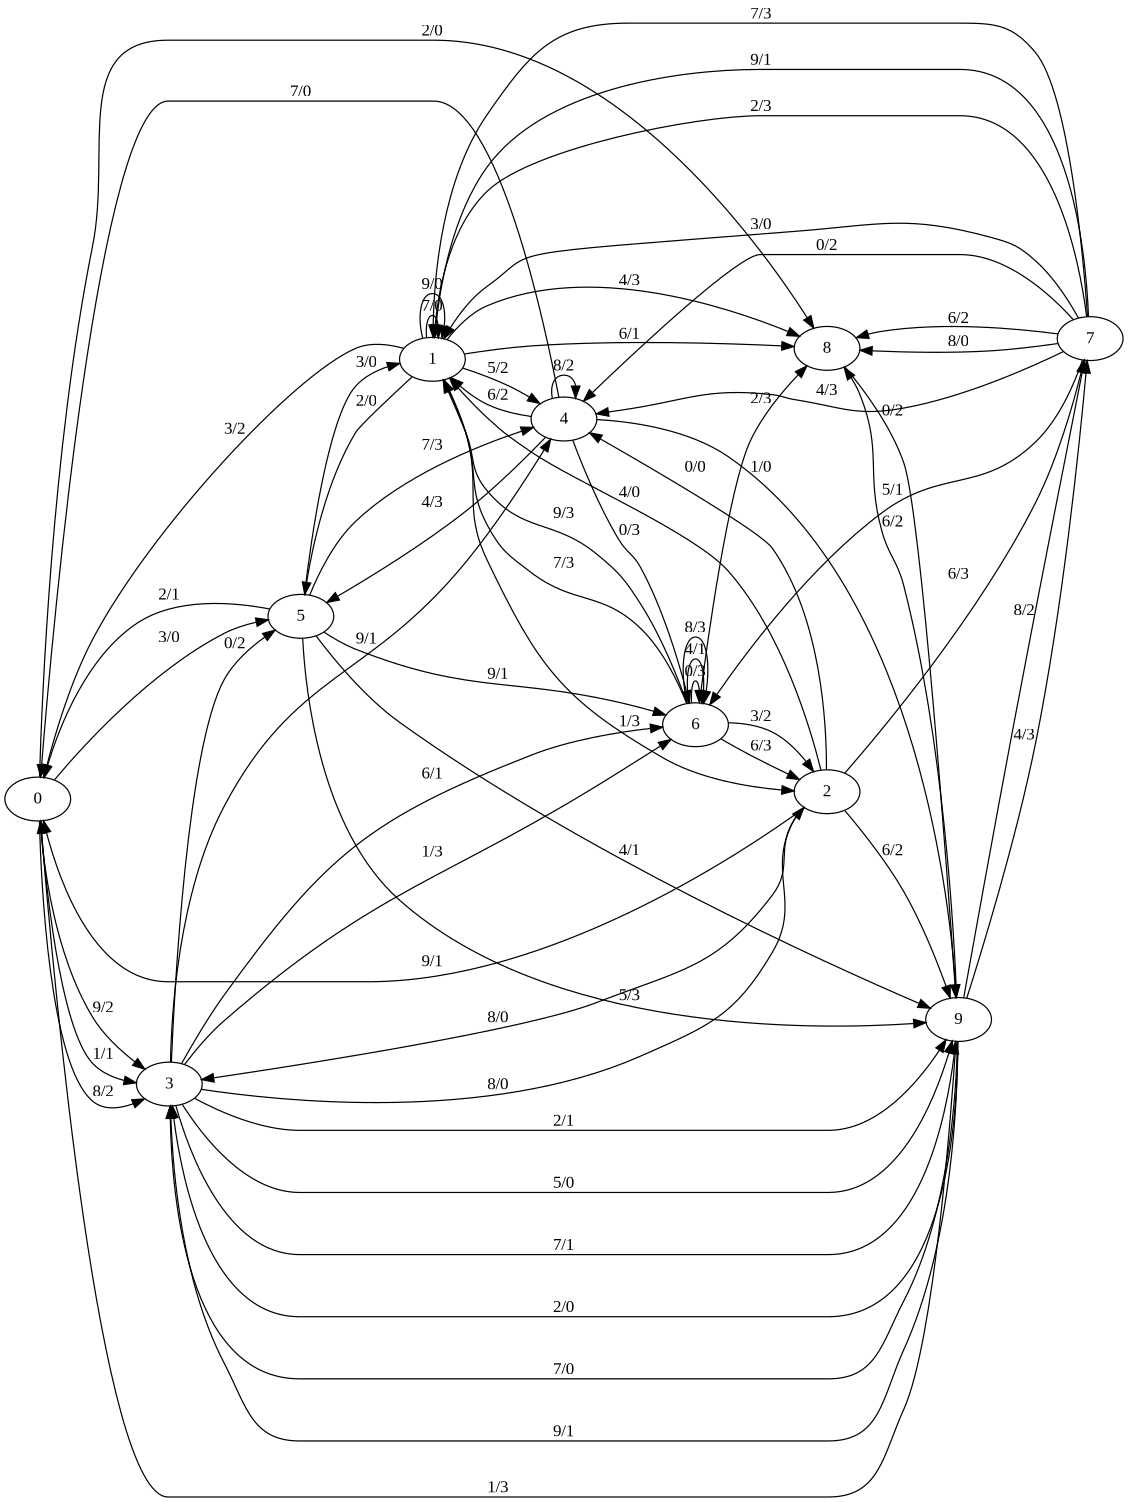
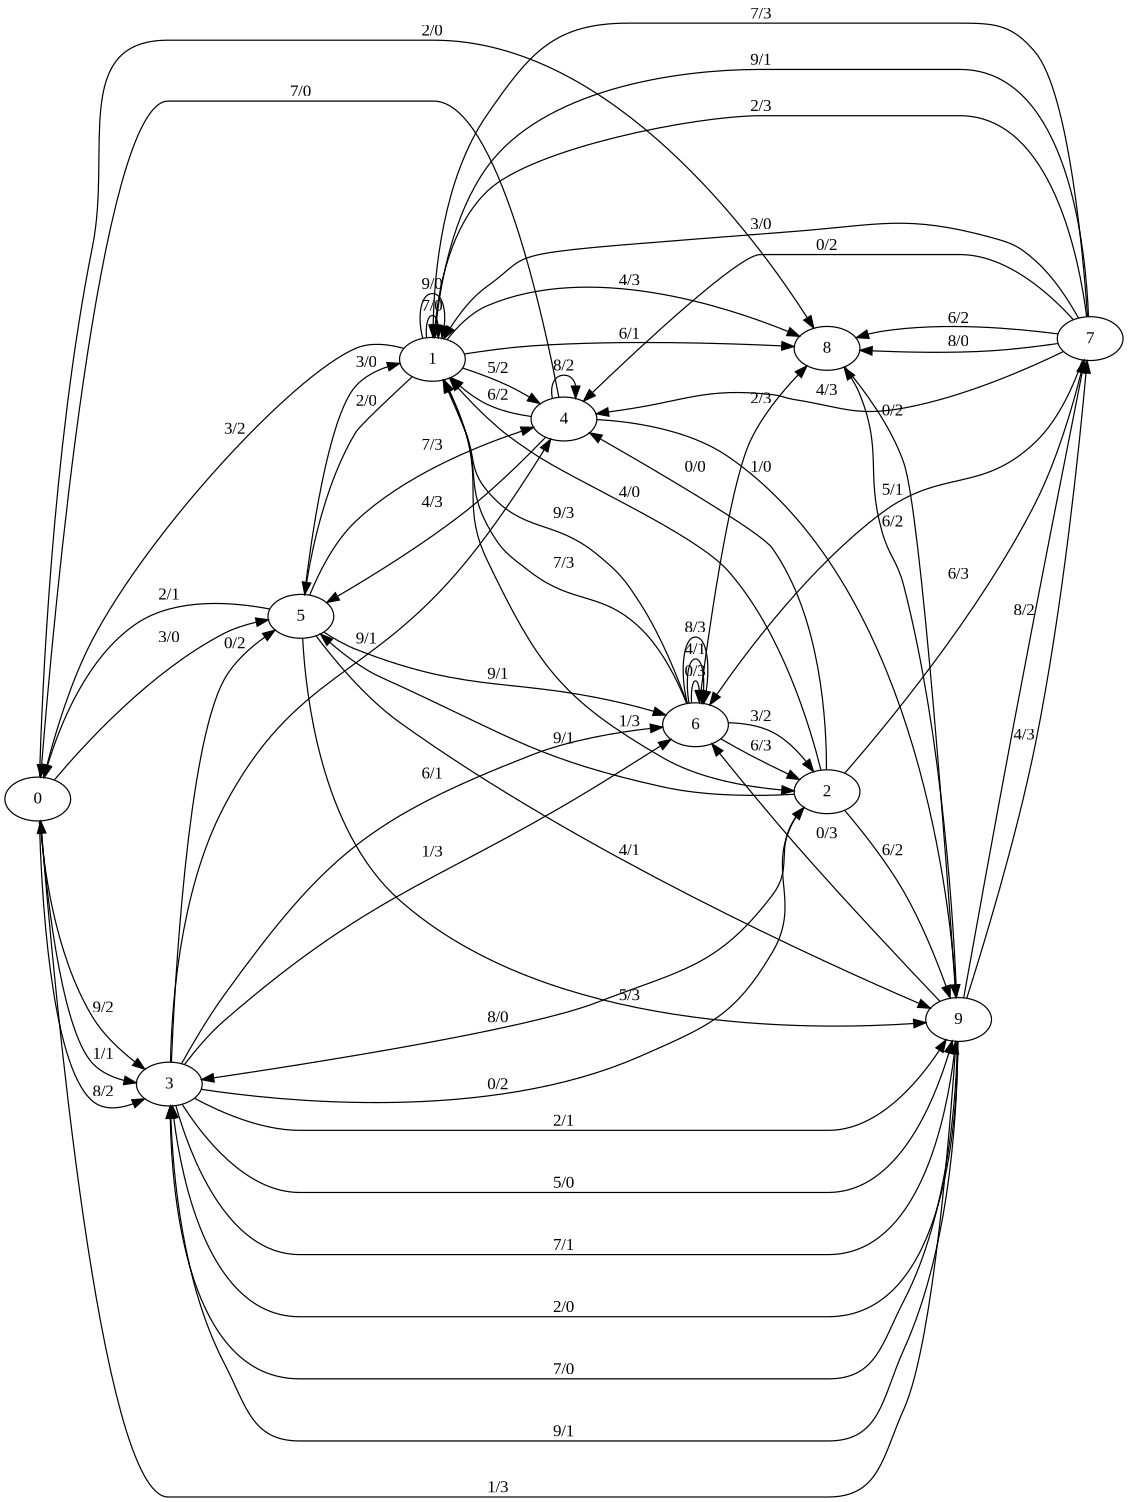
edge "4" -> "6": now "9" -> "6"
edge "2" -> "0": now "2" -> "5"
edge "3" -> "2": label "8/0" -> "0/2"
